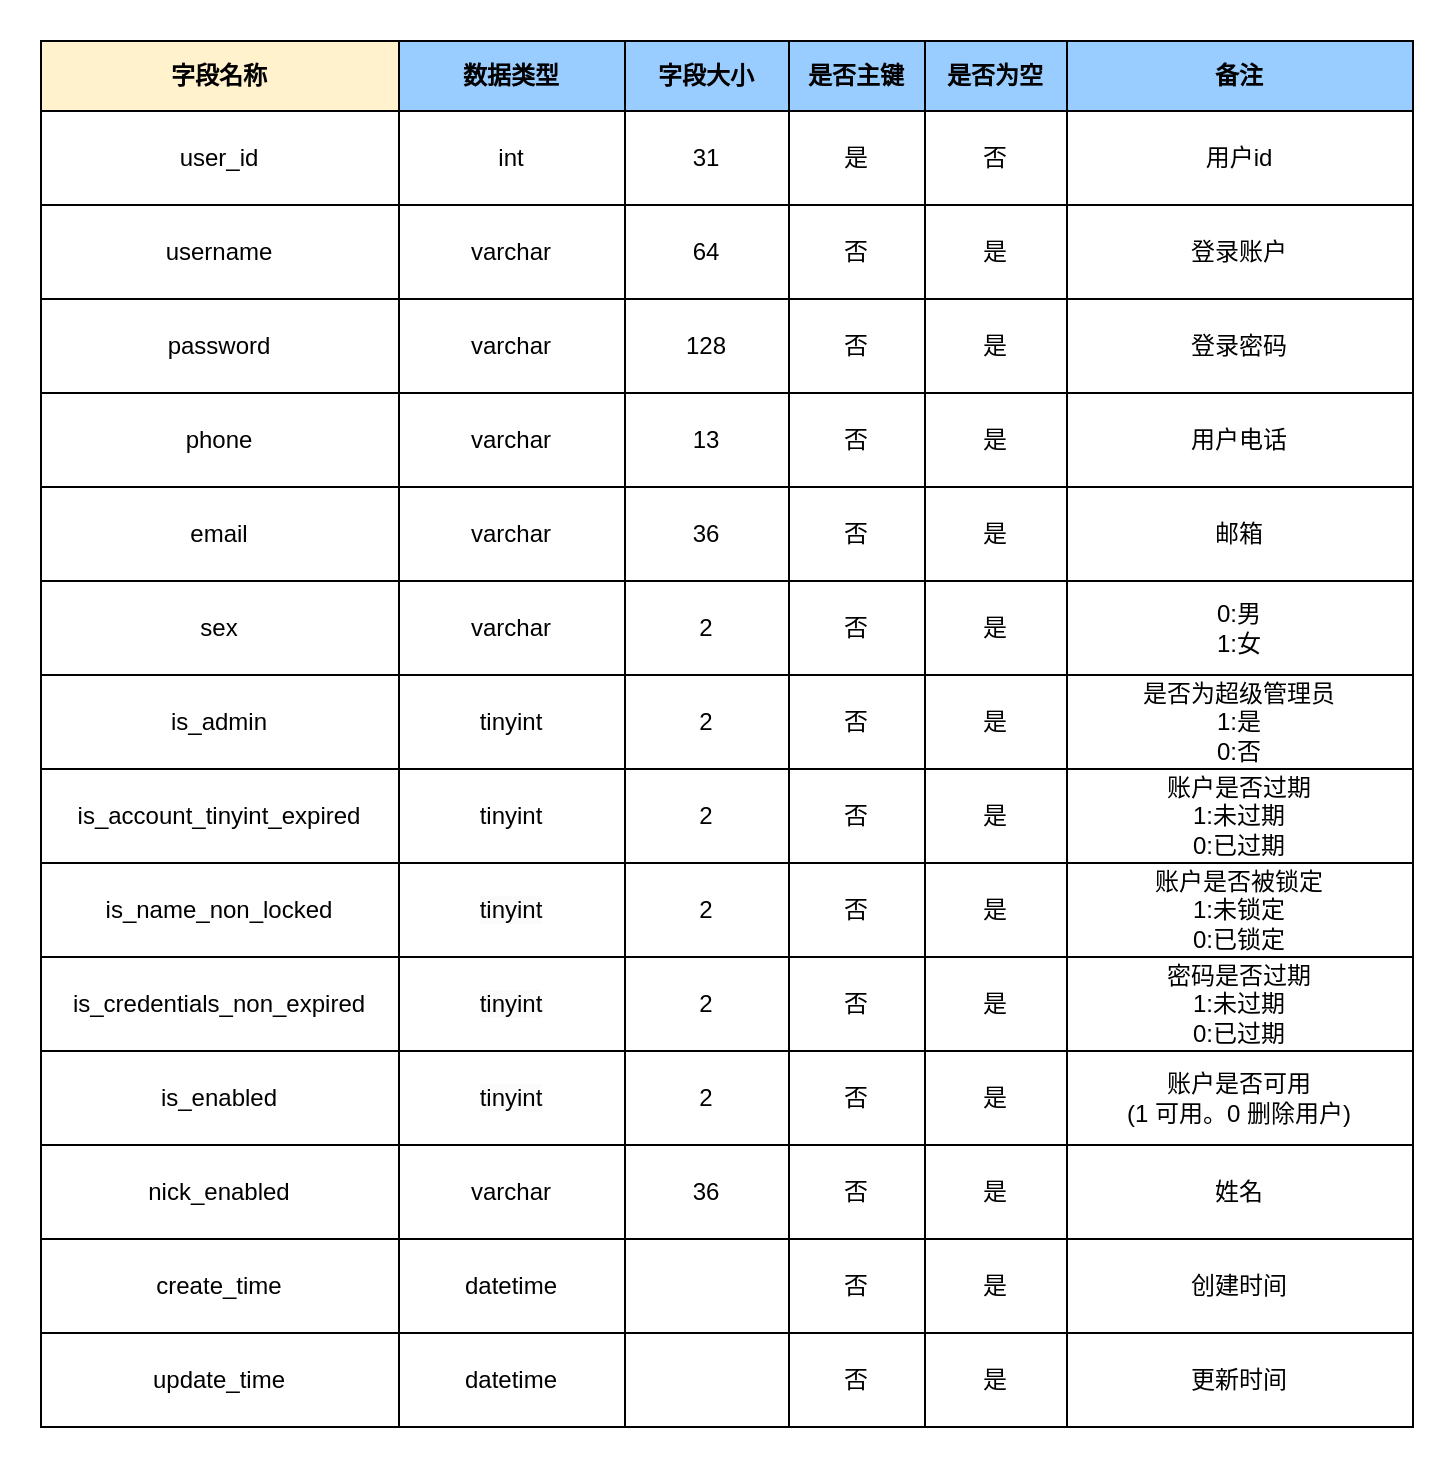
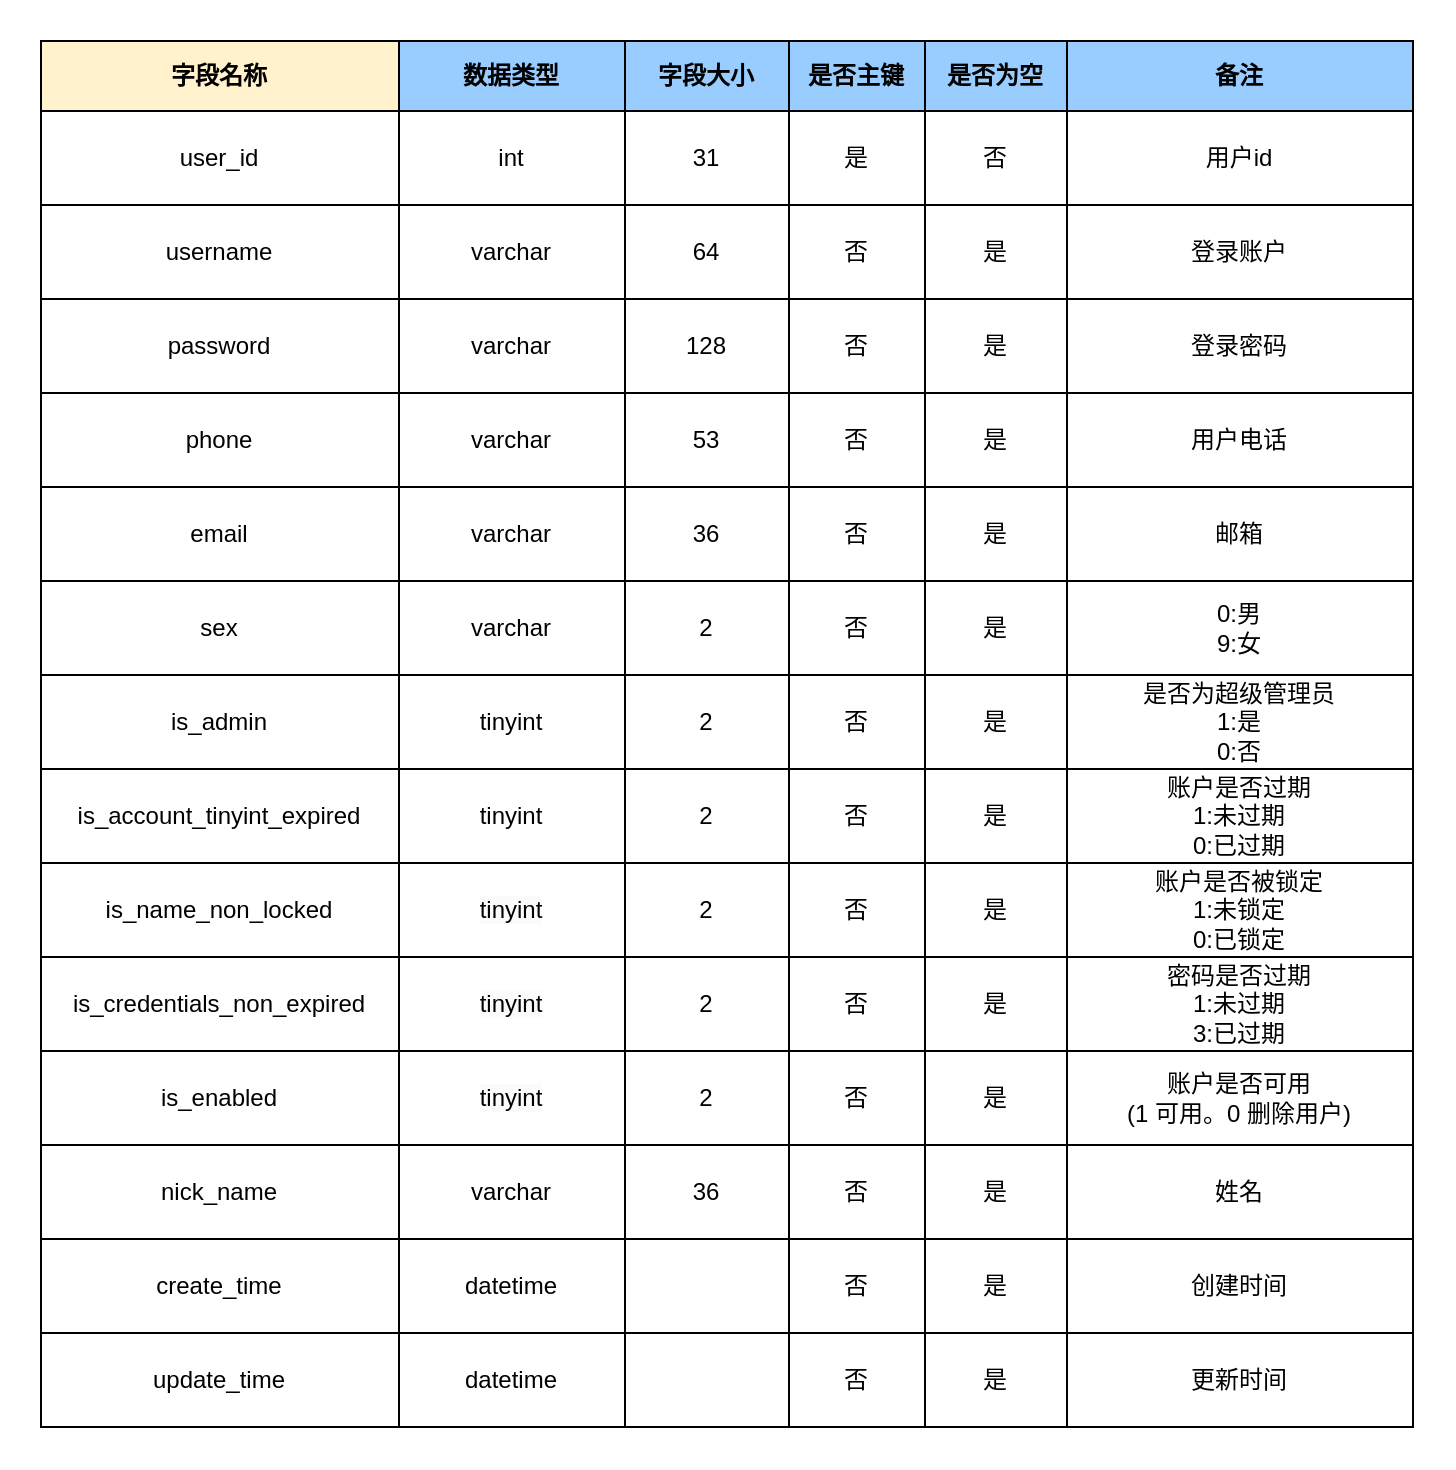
node "13": label "13" -> "53"
node "0:男 1:女": label "0:男 1:女" -> "0:男 9:女"
node "密码是否过期 1:未过期 0:已过期": label "密码是否过期 1:未过期 0:已过期" -> "密码是否过期 1:未过期 3:已过期"
node "nick_enabled": label "nick_enabled" -> "nick_name"
